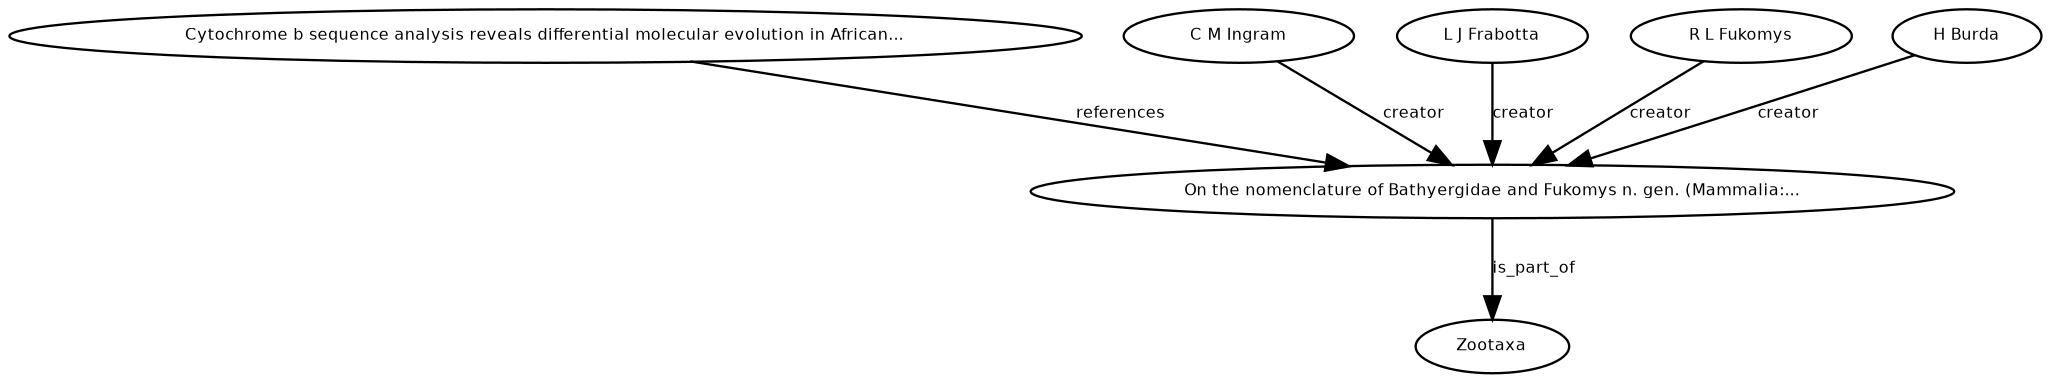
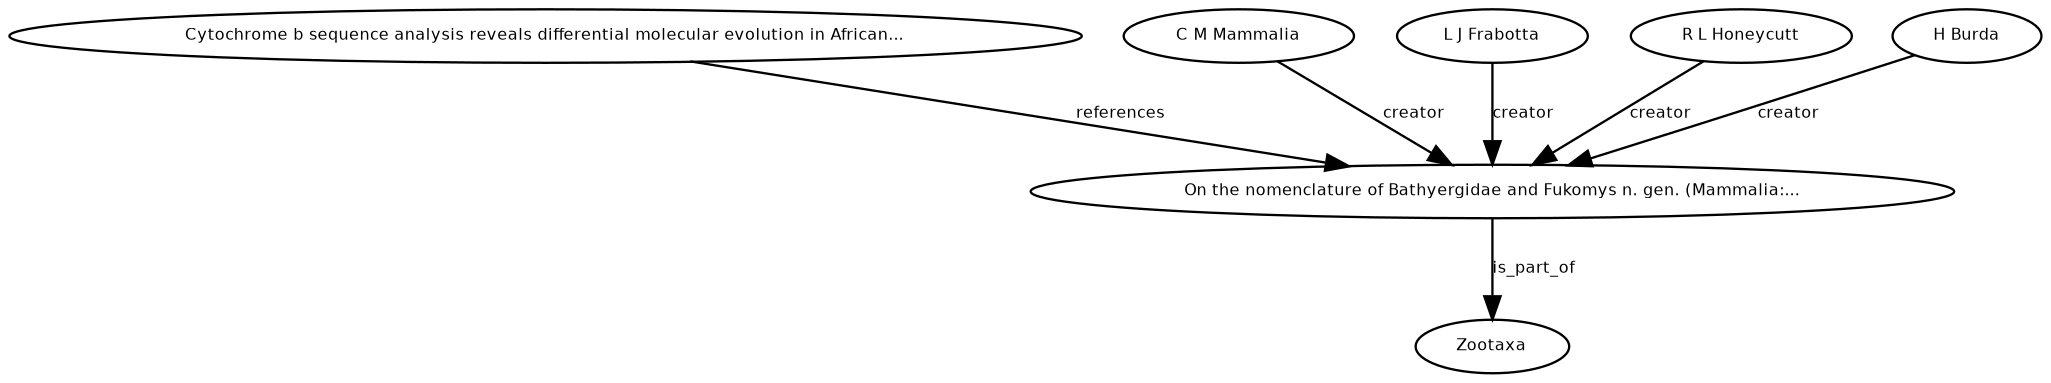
node "C M Ingram": label "C M Ingram" -> "C M Mammalia"
node "R L Fukomys": label "R L Fukomys" -> "R L Honeycutt"
